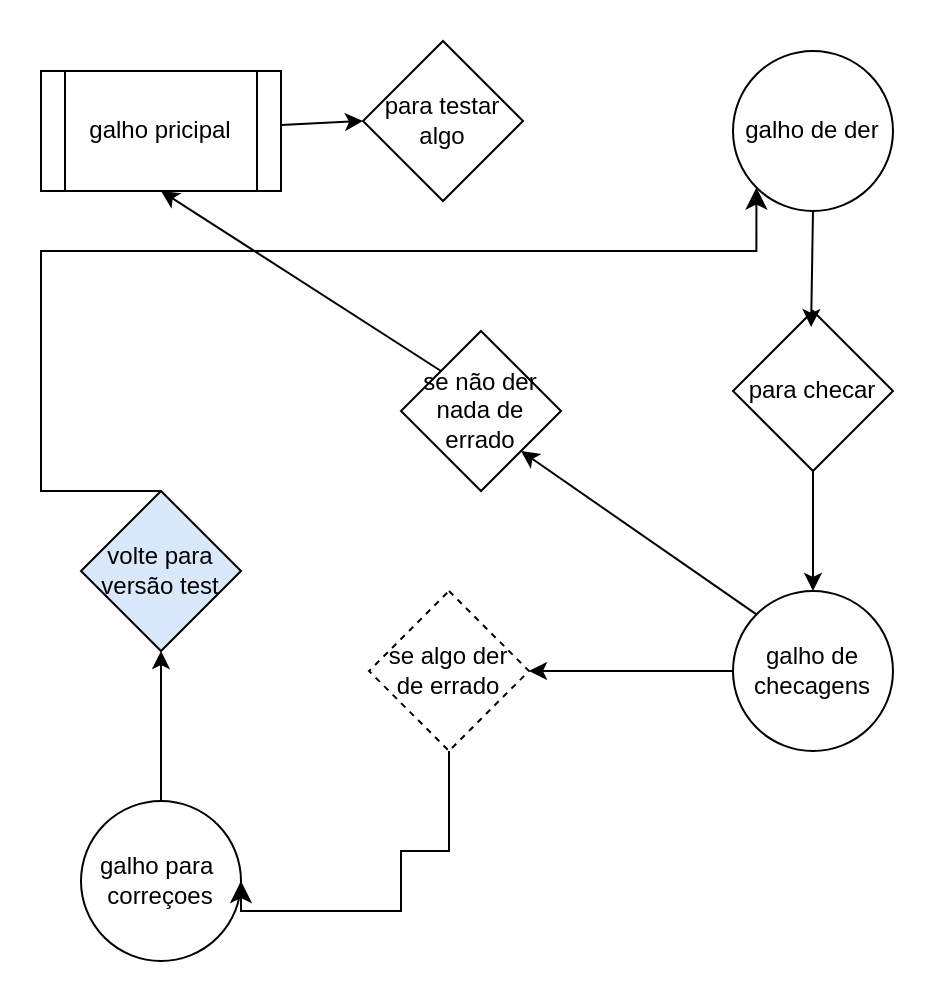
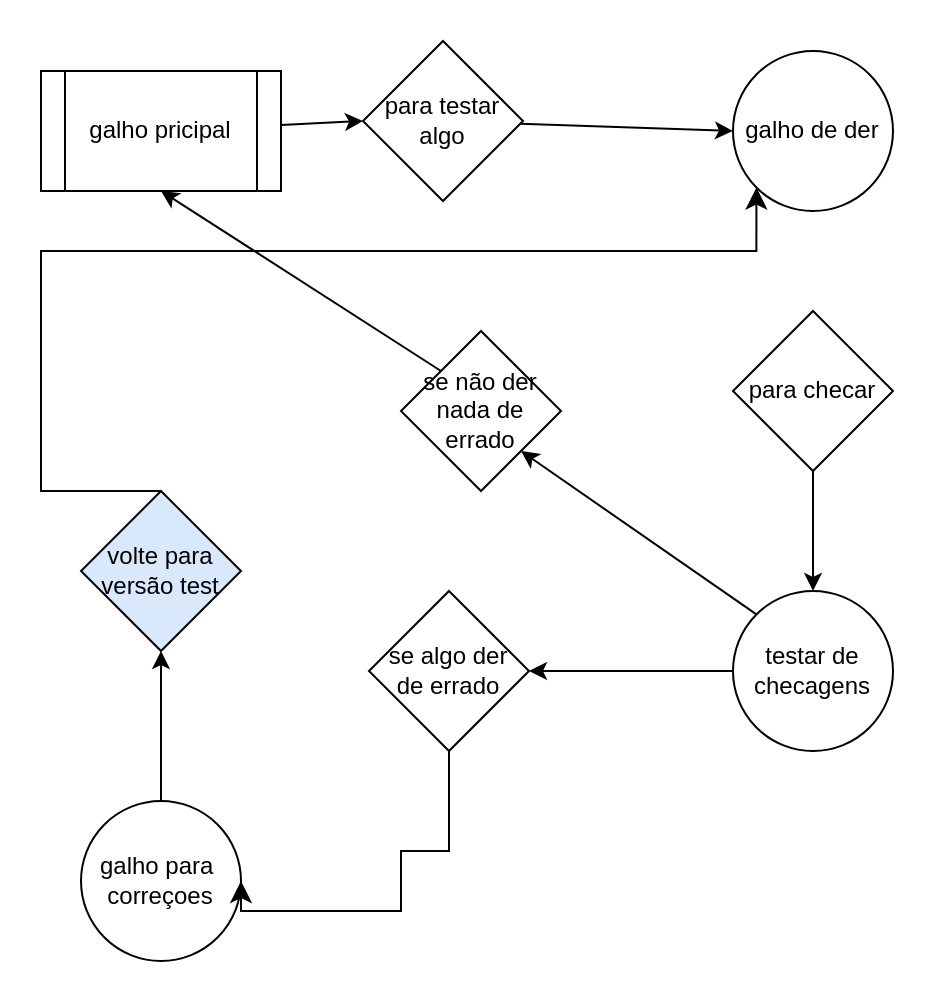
edge "para testar algo" -> "galho de der": added
edge "galho de der" -> "para checar": removed
node "se algo der de errado": style dashed -> solid
node "galho de checagens": label "galho de checagens" -> "testar de checagens"
